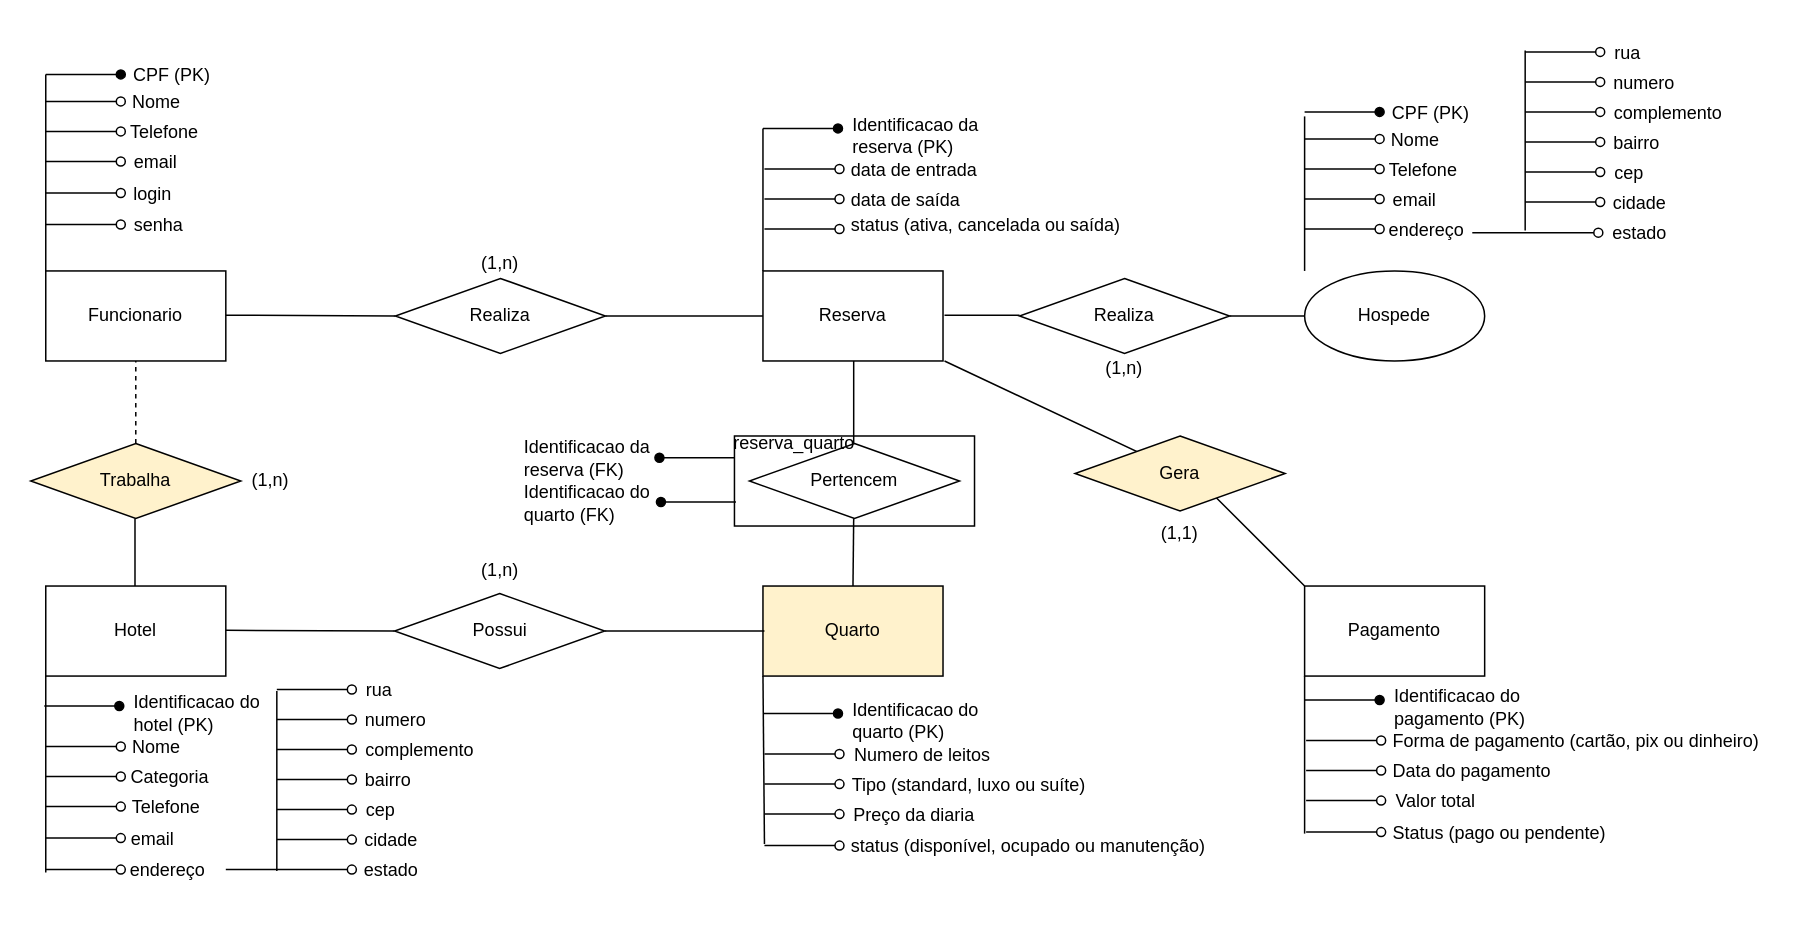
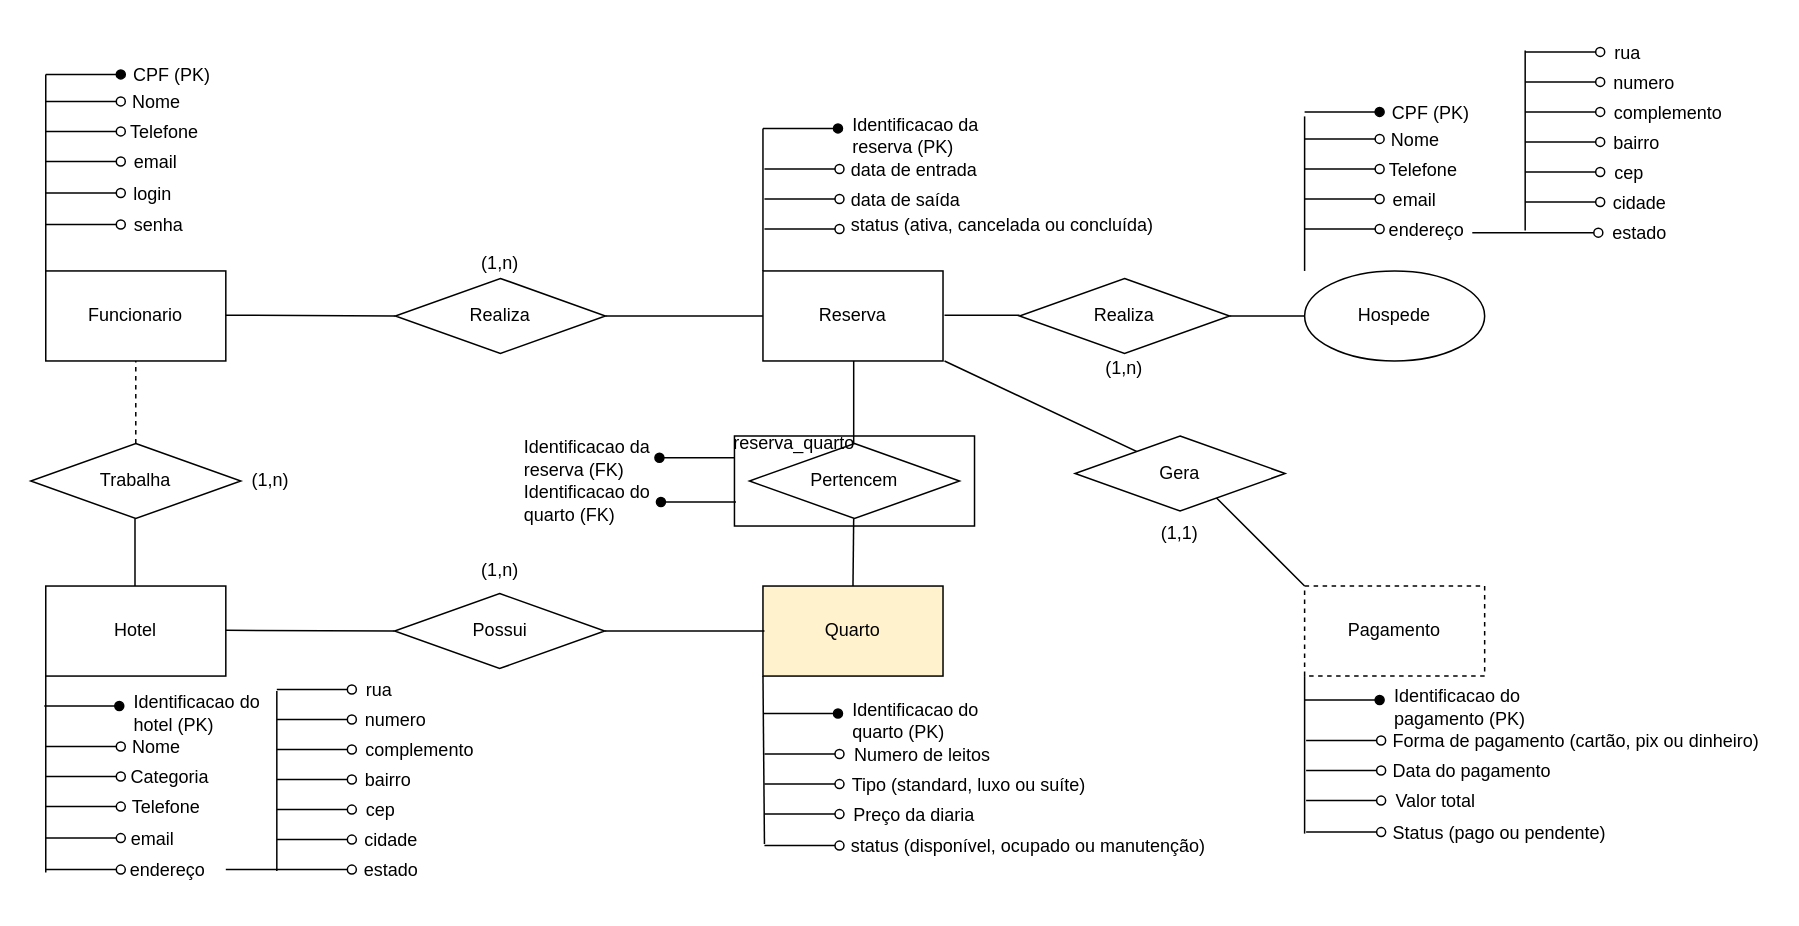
node "status (ativa, cancelada ou saída)": label "status (ativa, cancelada ou saída)" -> "status (ativa, cancelada ou concluída)"
node "Gera": fillcolor #fff2cc -> #ffffff
node "Trabalha": fillcolor #fff2cc -> #ffffff
node "Pagamento": style solid -> dashed
